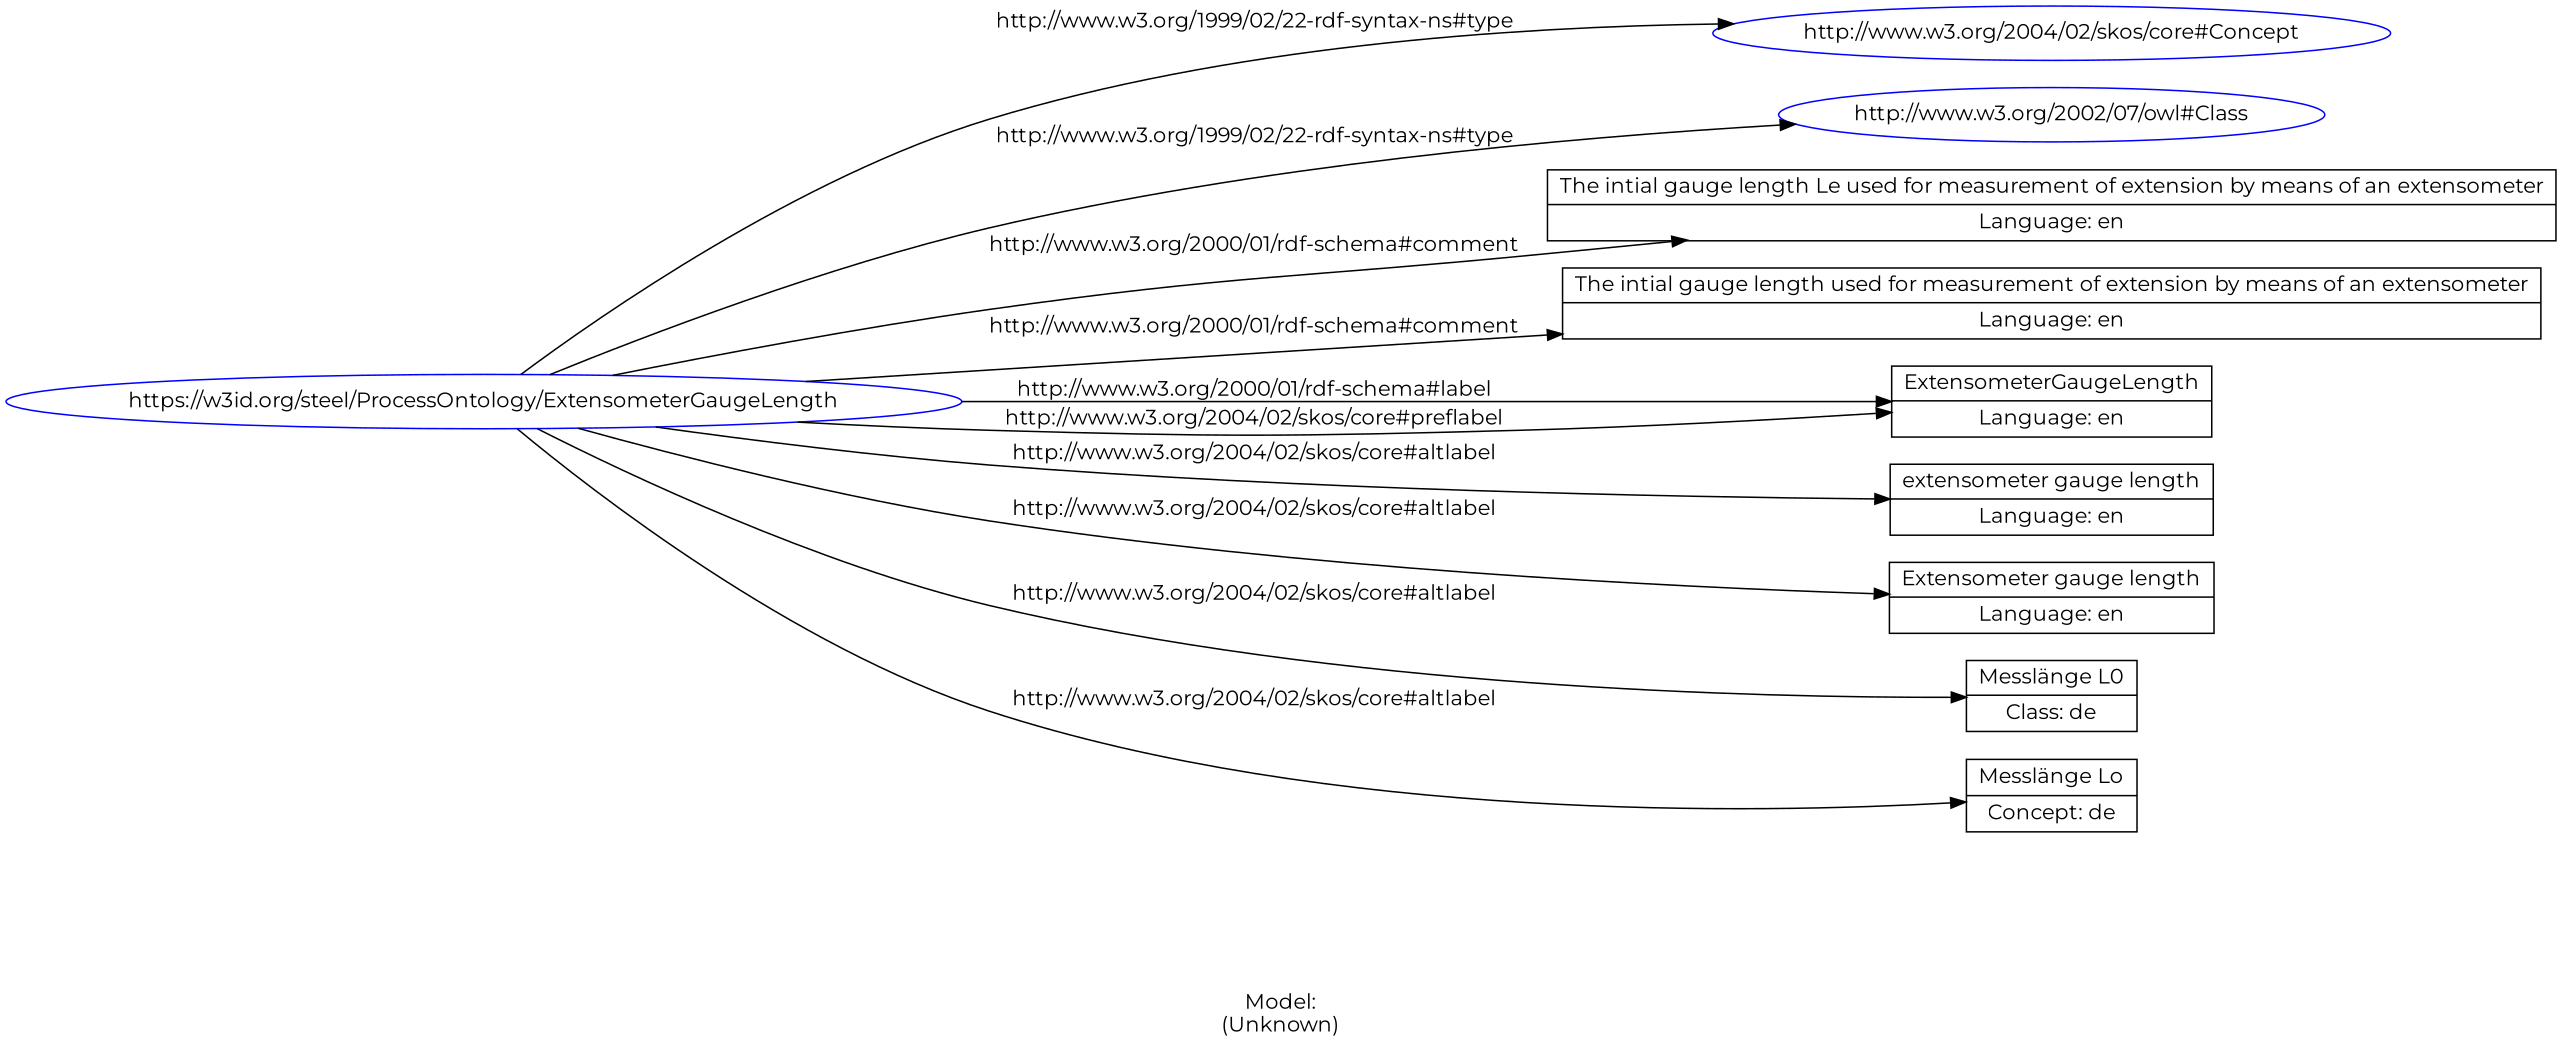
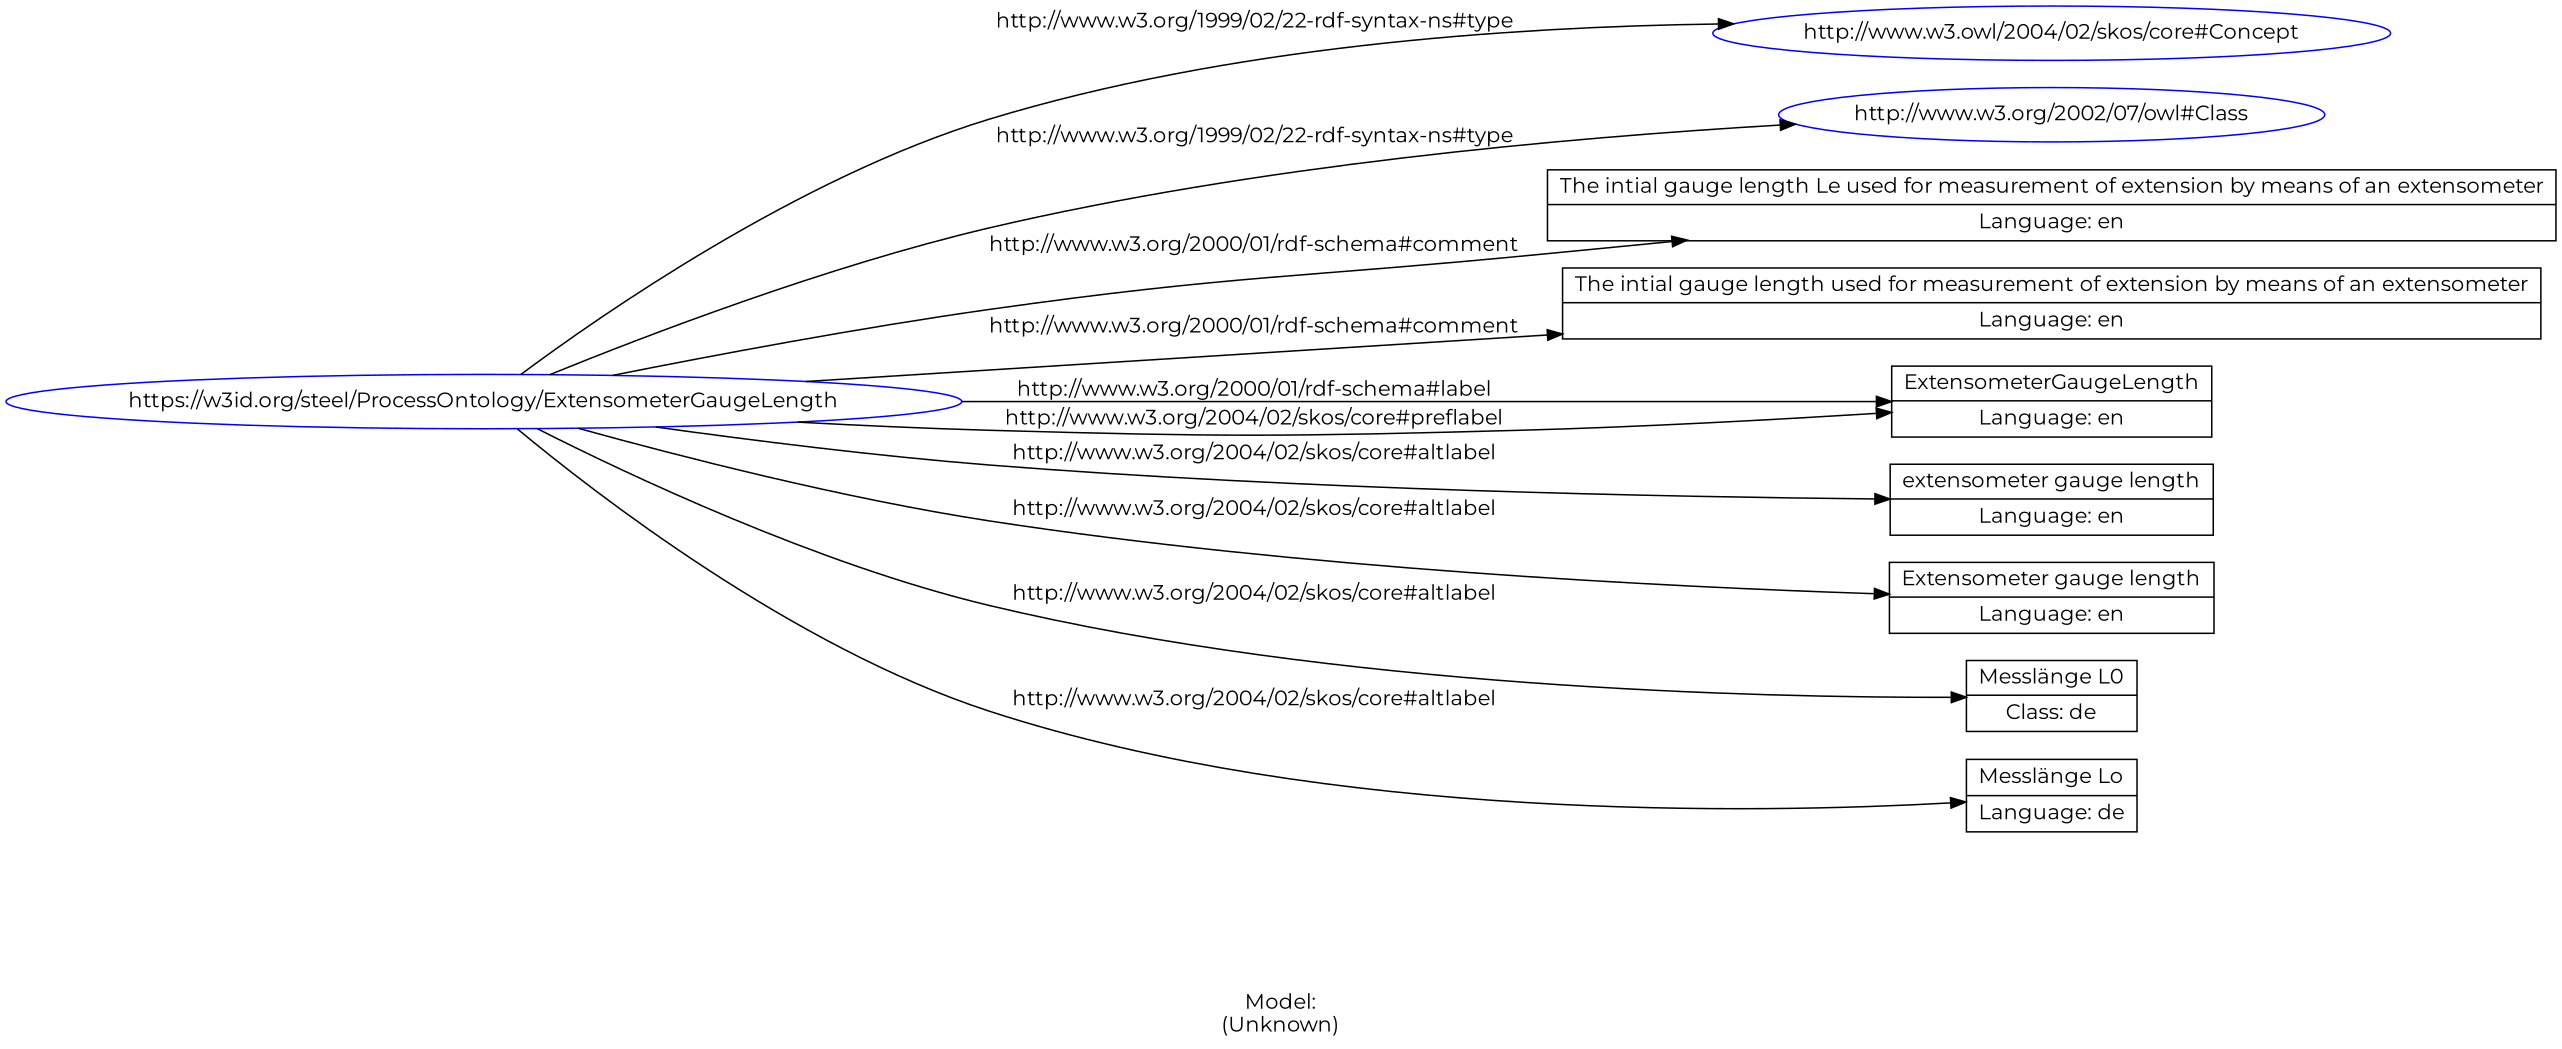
node "http://www.w3.org/2004/02/skos/core#Concept": label "http://www.w3.org/2004/02/skos/core#Concept" -> "http://www.w3.owl/2004/02/skos/core#Concept"
node "Messlänge Lo": text "Concept: de" -> "Language: de"
